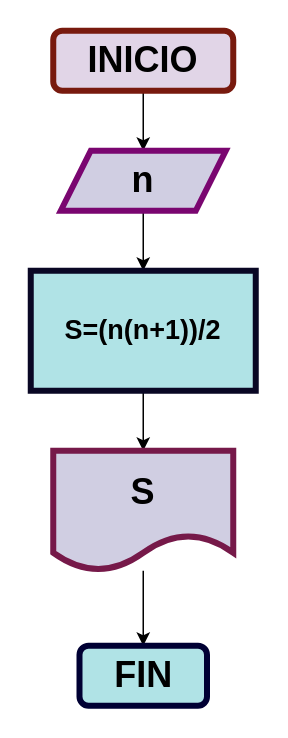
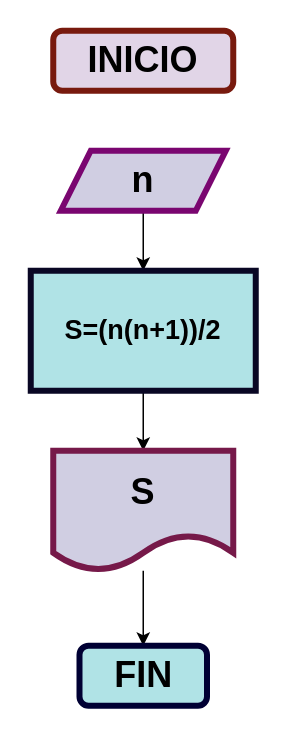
edge "INICIO" -> "n": removed
